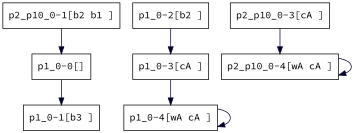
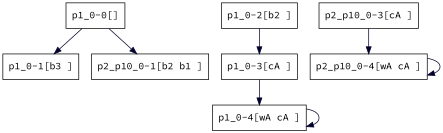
edge "p2_p10_0-1[b2 b1 ]" -> "p1_0-0[]": reversed
